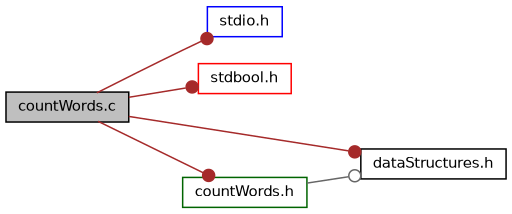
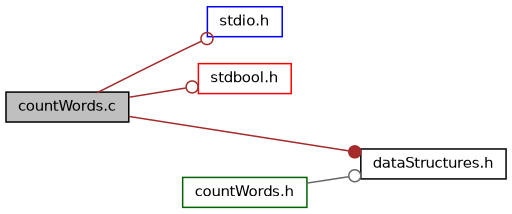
edge "countWords.c" -> "stdio.h": arrowhead dot -> odot
edge "countWords.c" -> "stdbool.h": arrowhead dot -> odot
edge "countWords.c" -> "countWords.h": removed
